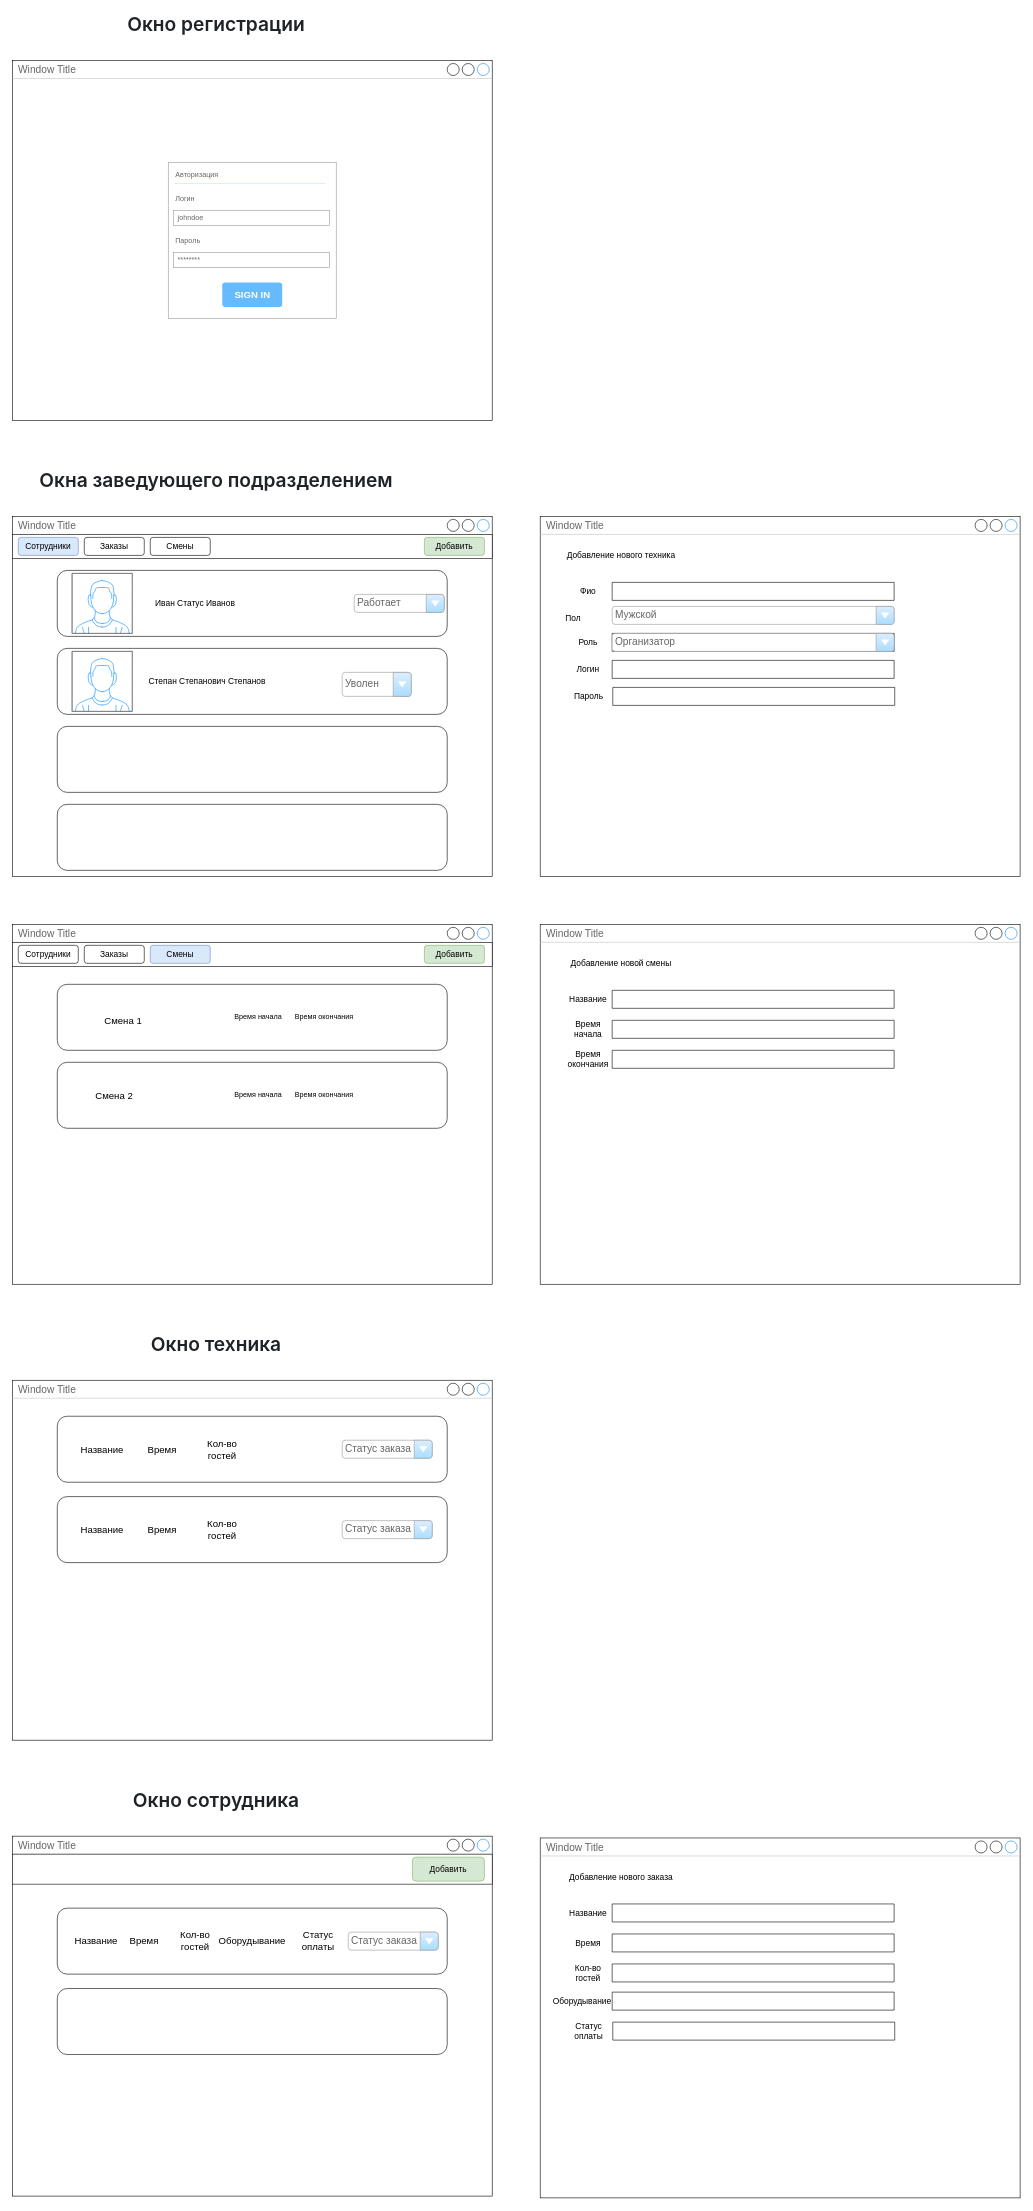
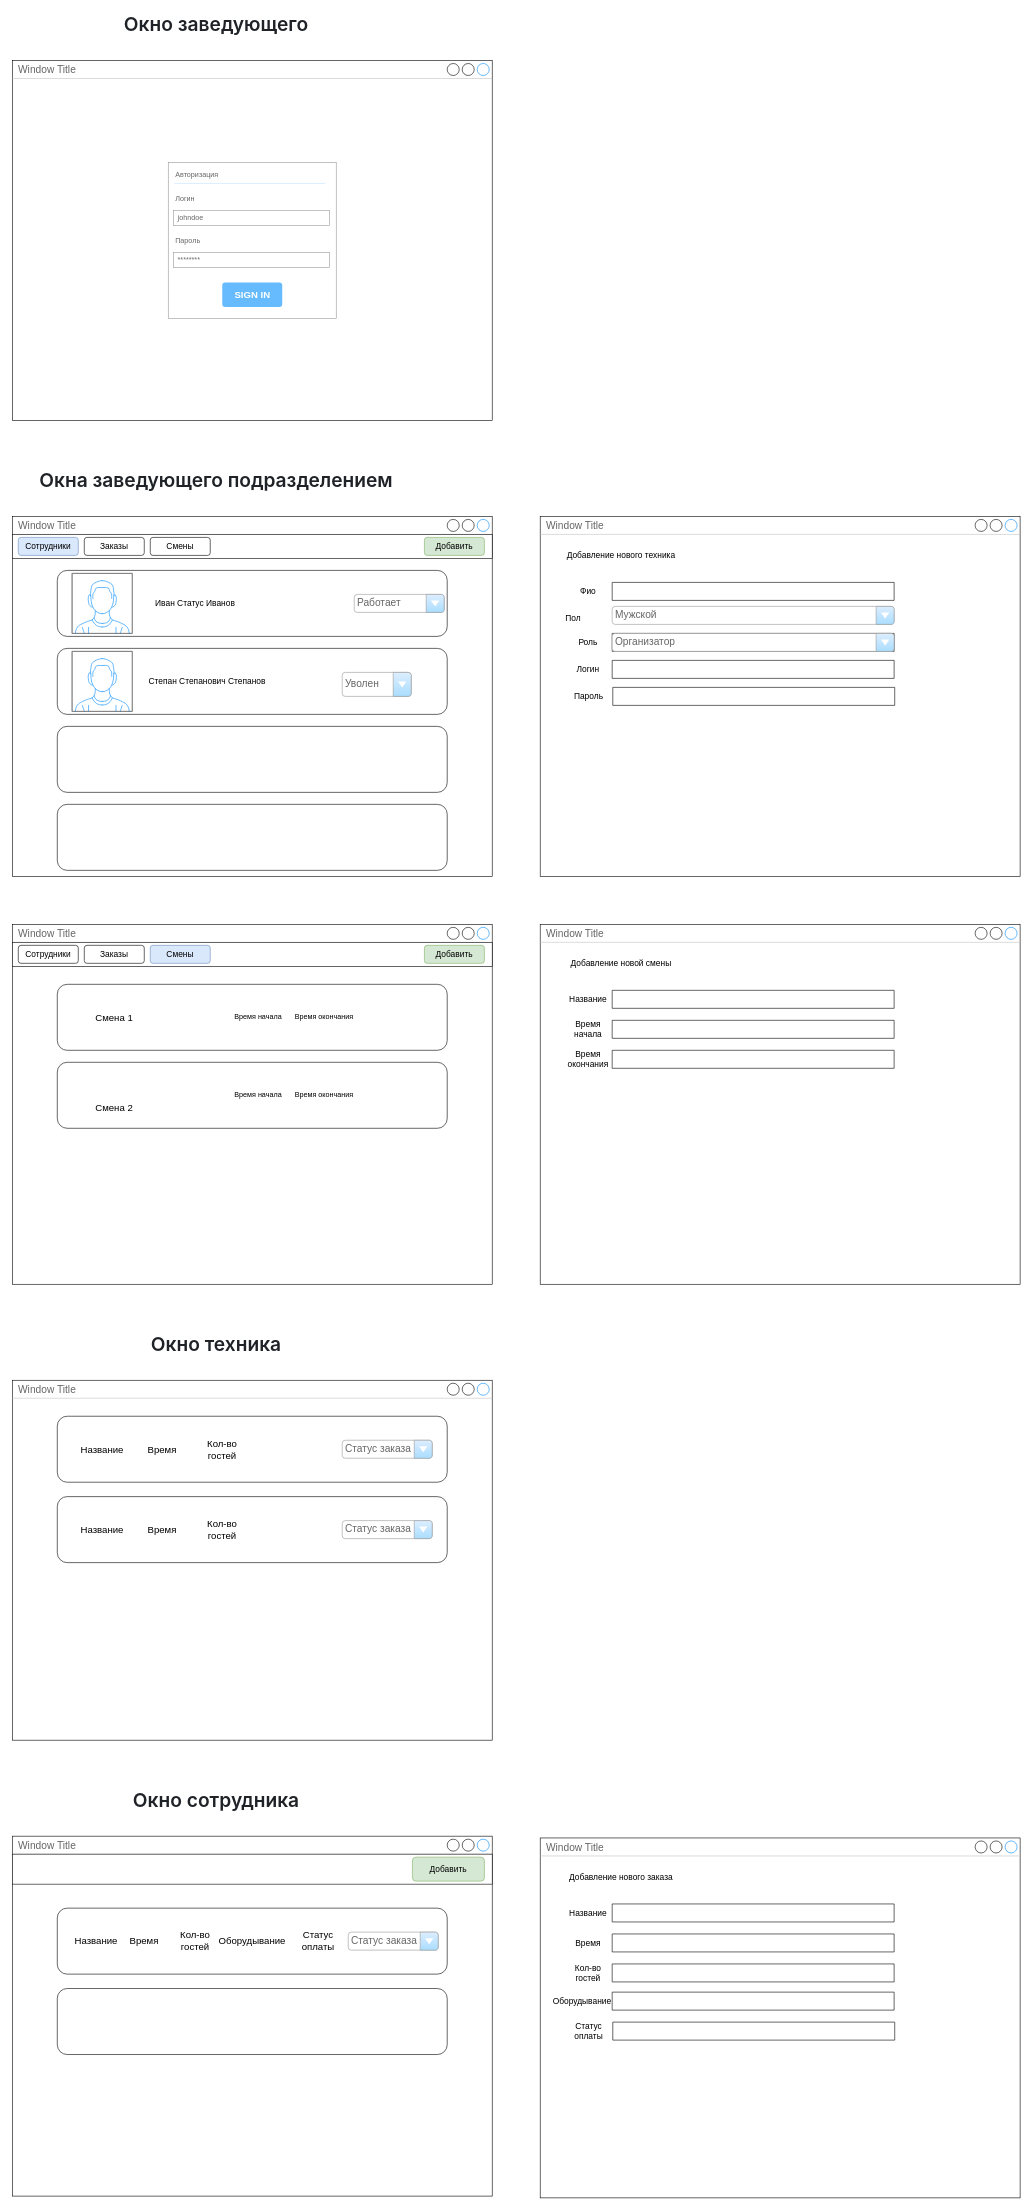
node "Окно регистрации": label "Окно регистрации" -> "Окно заведующего"
node "Смена 1": moved (123, 1020) -> (114, 1017)
node "Смена 2": moved (114, 1095) -> (114, 1107)
